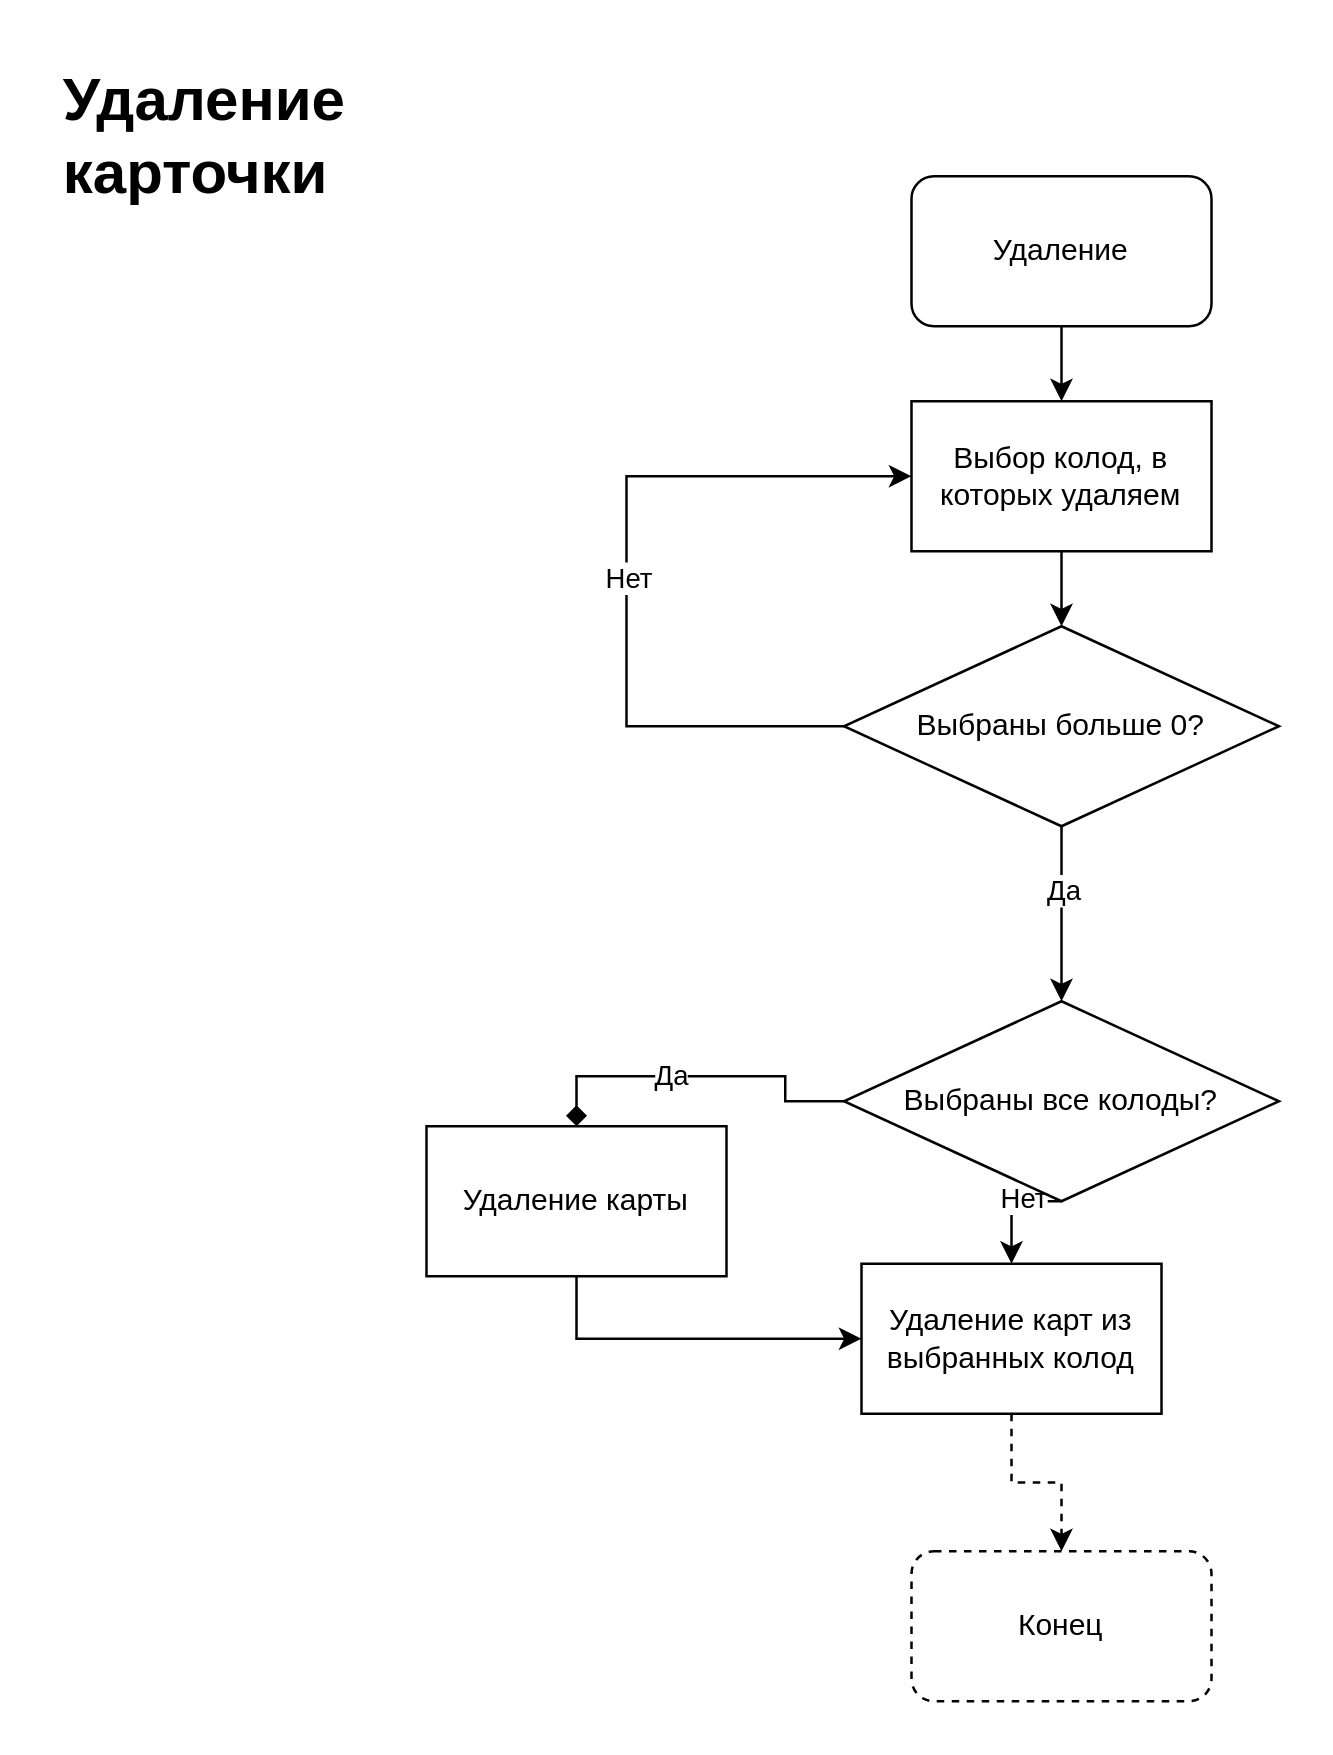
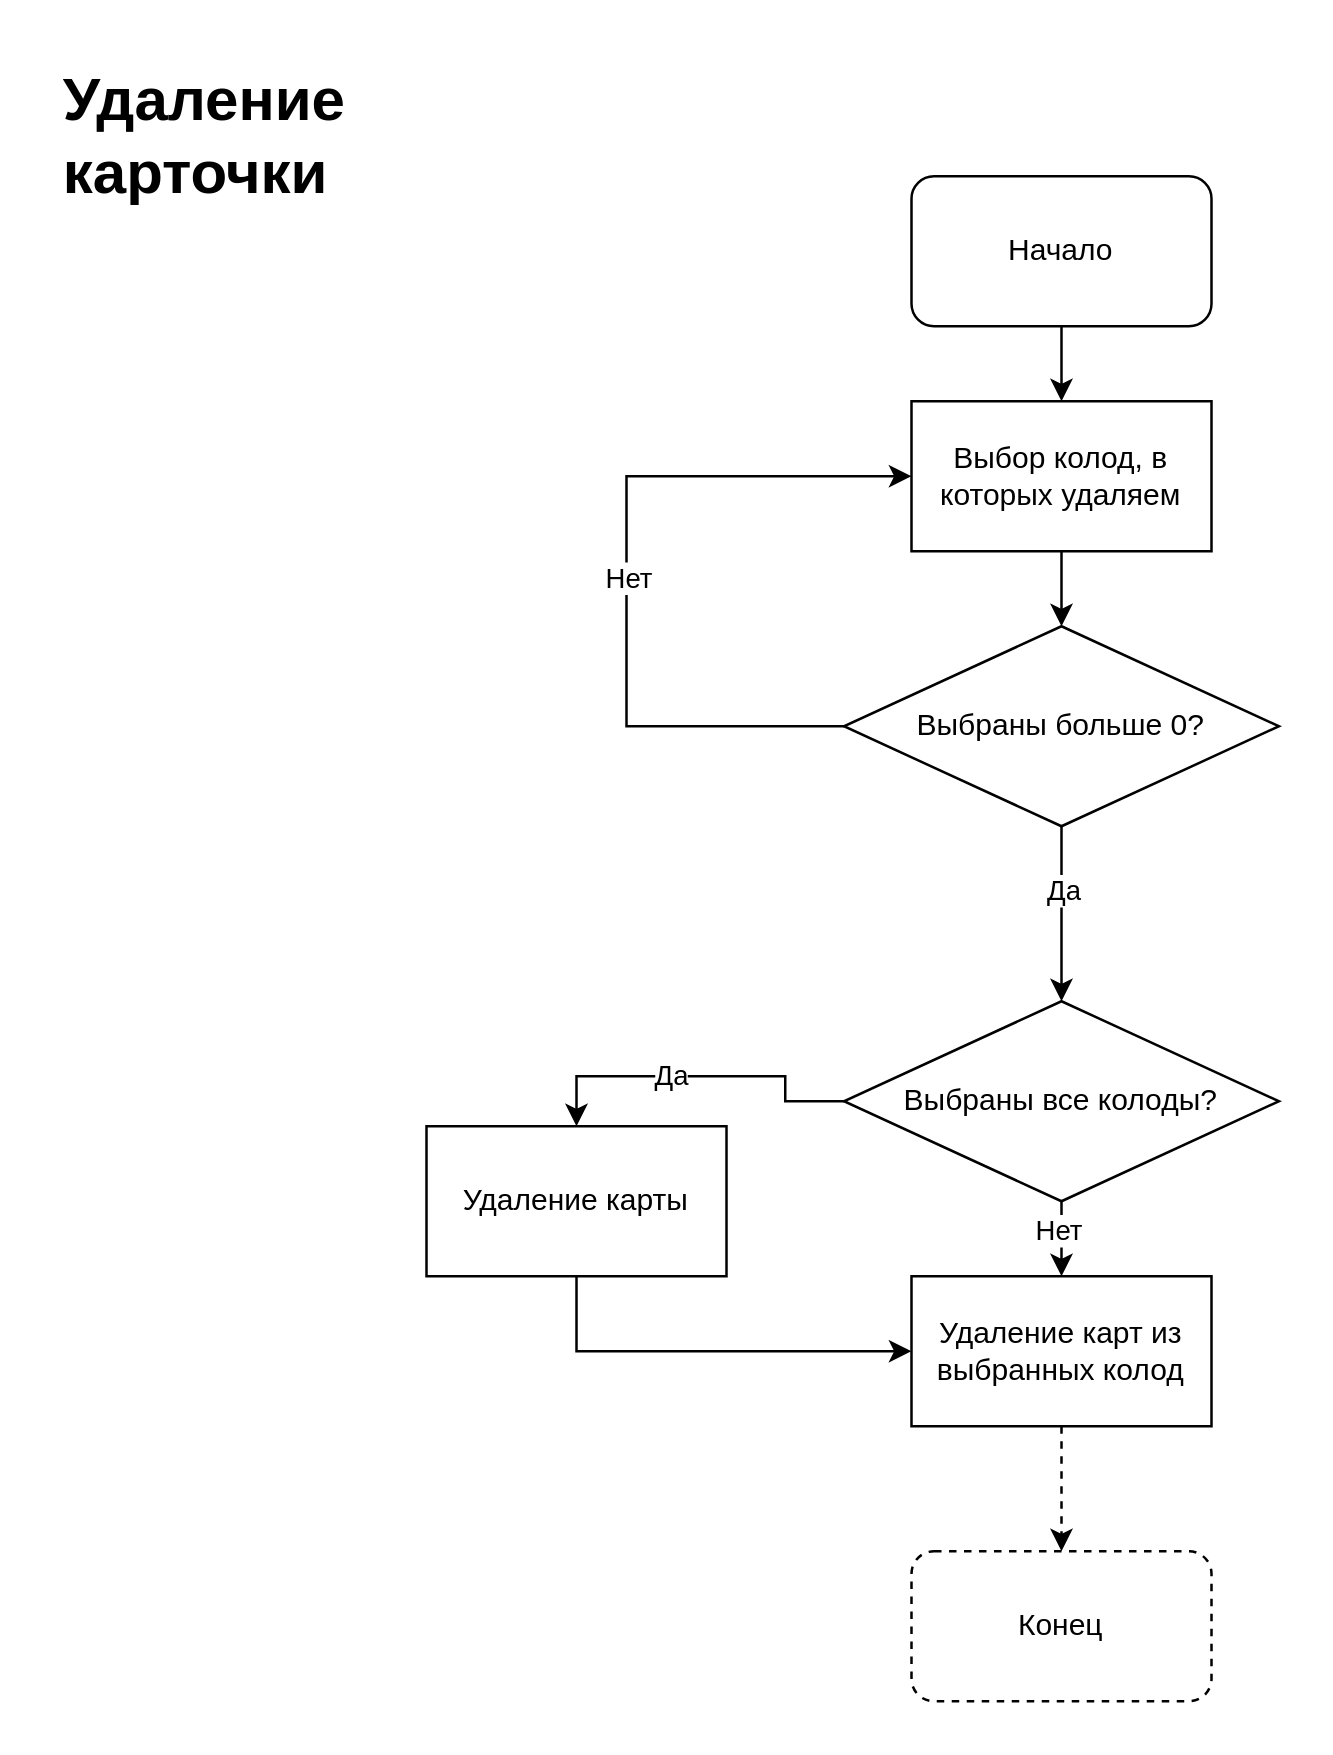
node "Удаление": label "Удаление" -> "Начало"
edge "Выбраны все колоды?" -> "Удаление карты": arrowhead diamond -> classic
node "Удаление карт из выбранных колод": moved (1011, 1339) -> (1061, 1351)
